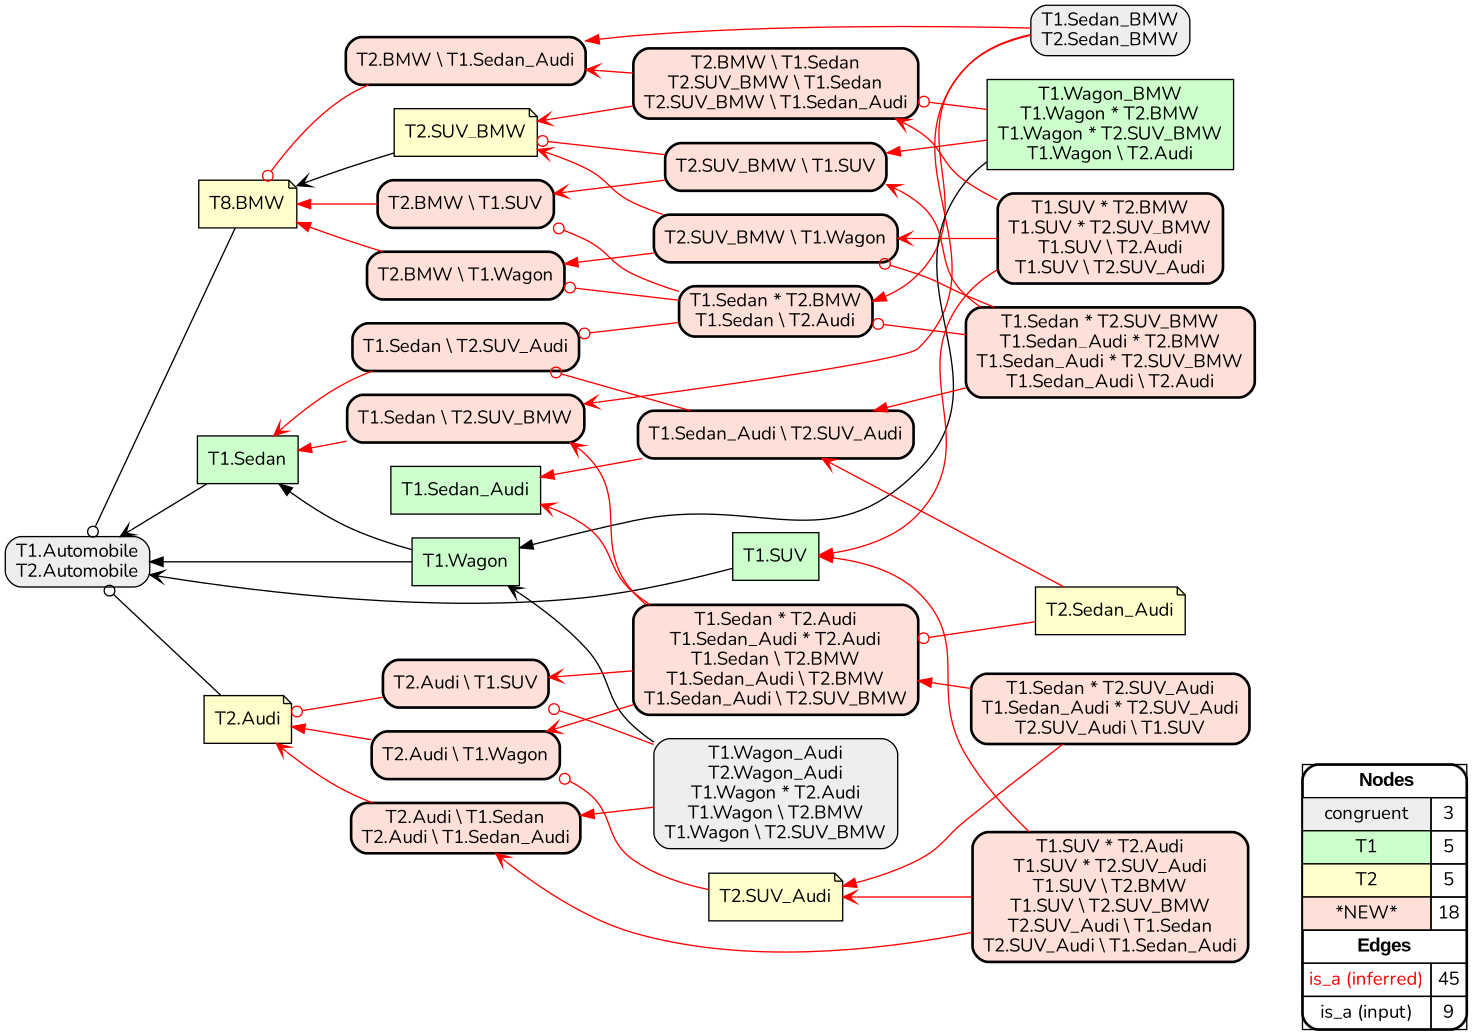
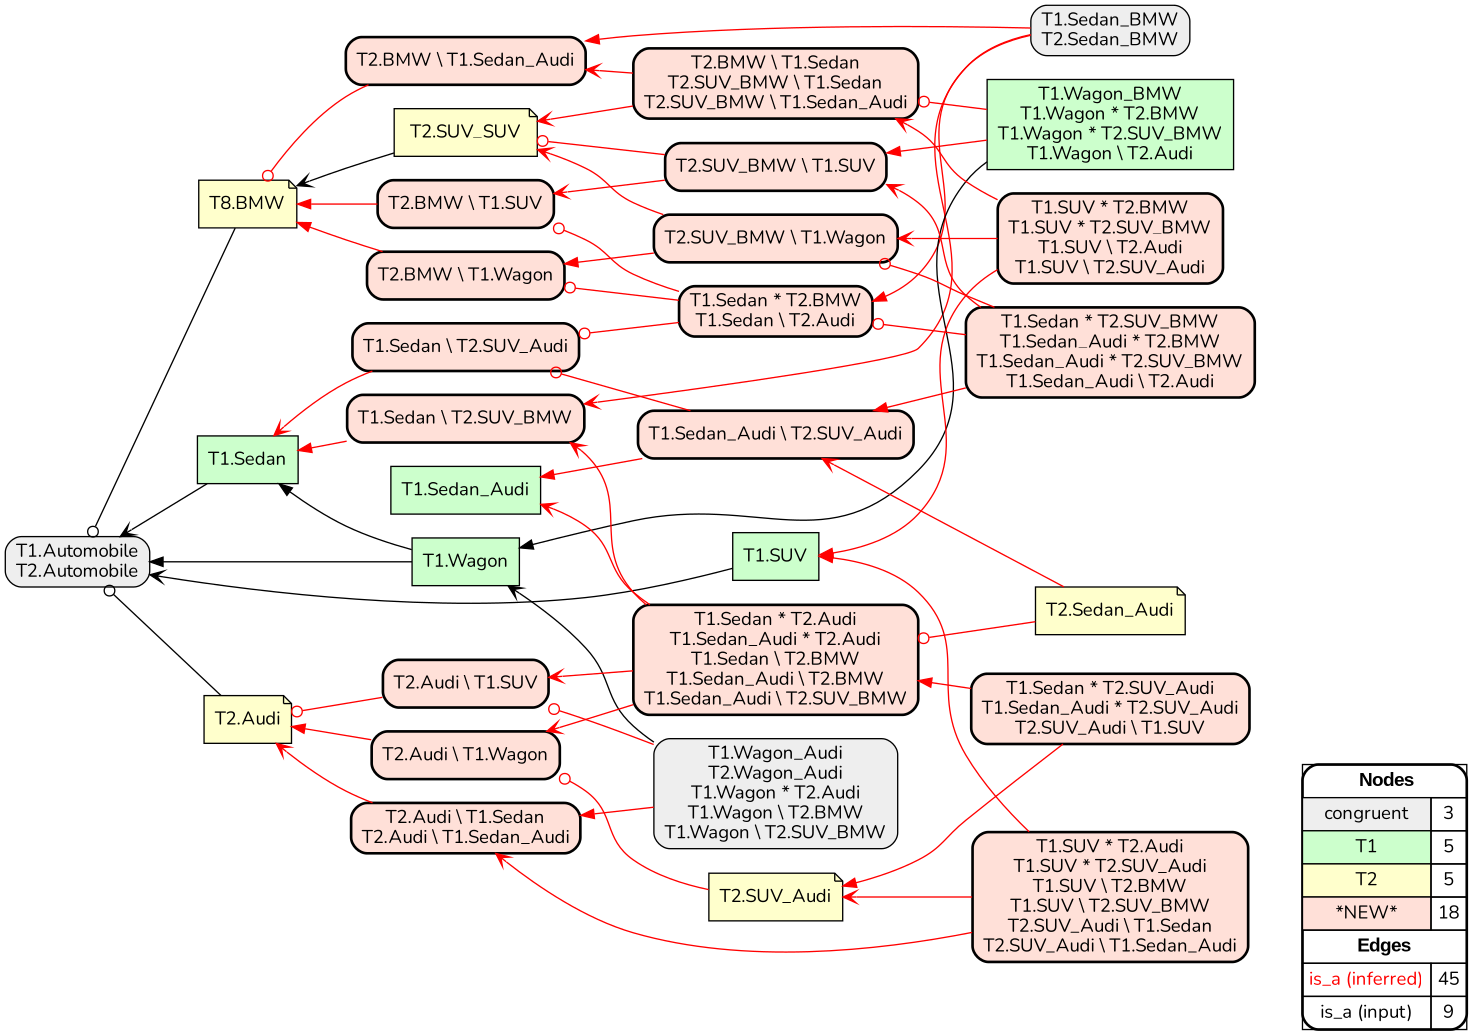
node "T2.SUV_BMW": label "T2.SUV_BMW" -> "T2.SUV_SUV"
